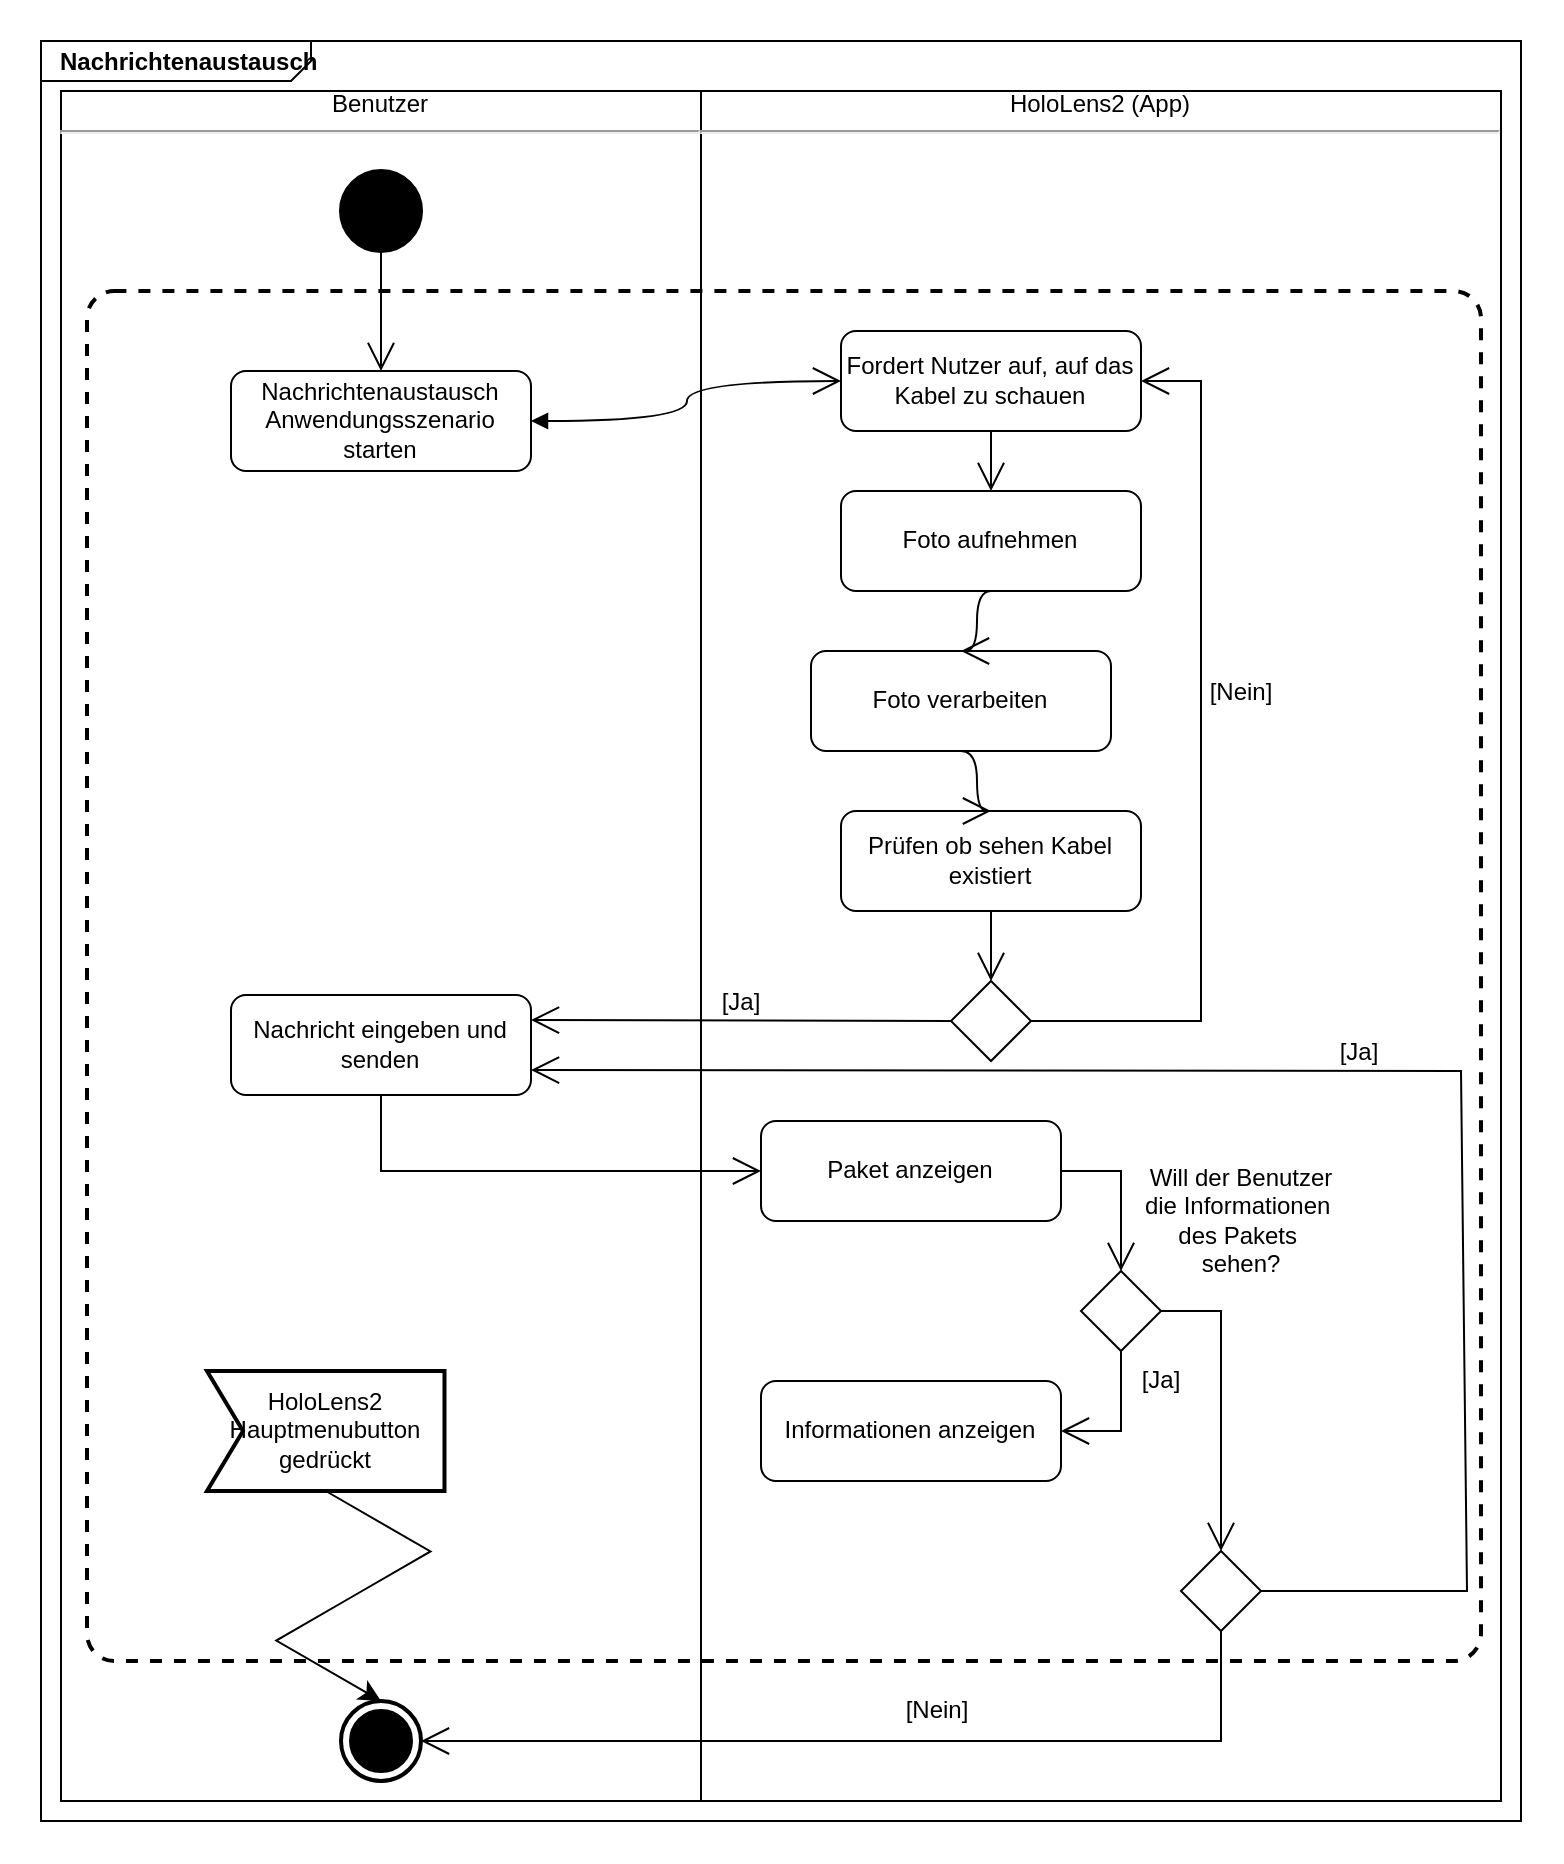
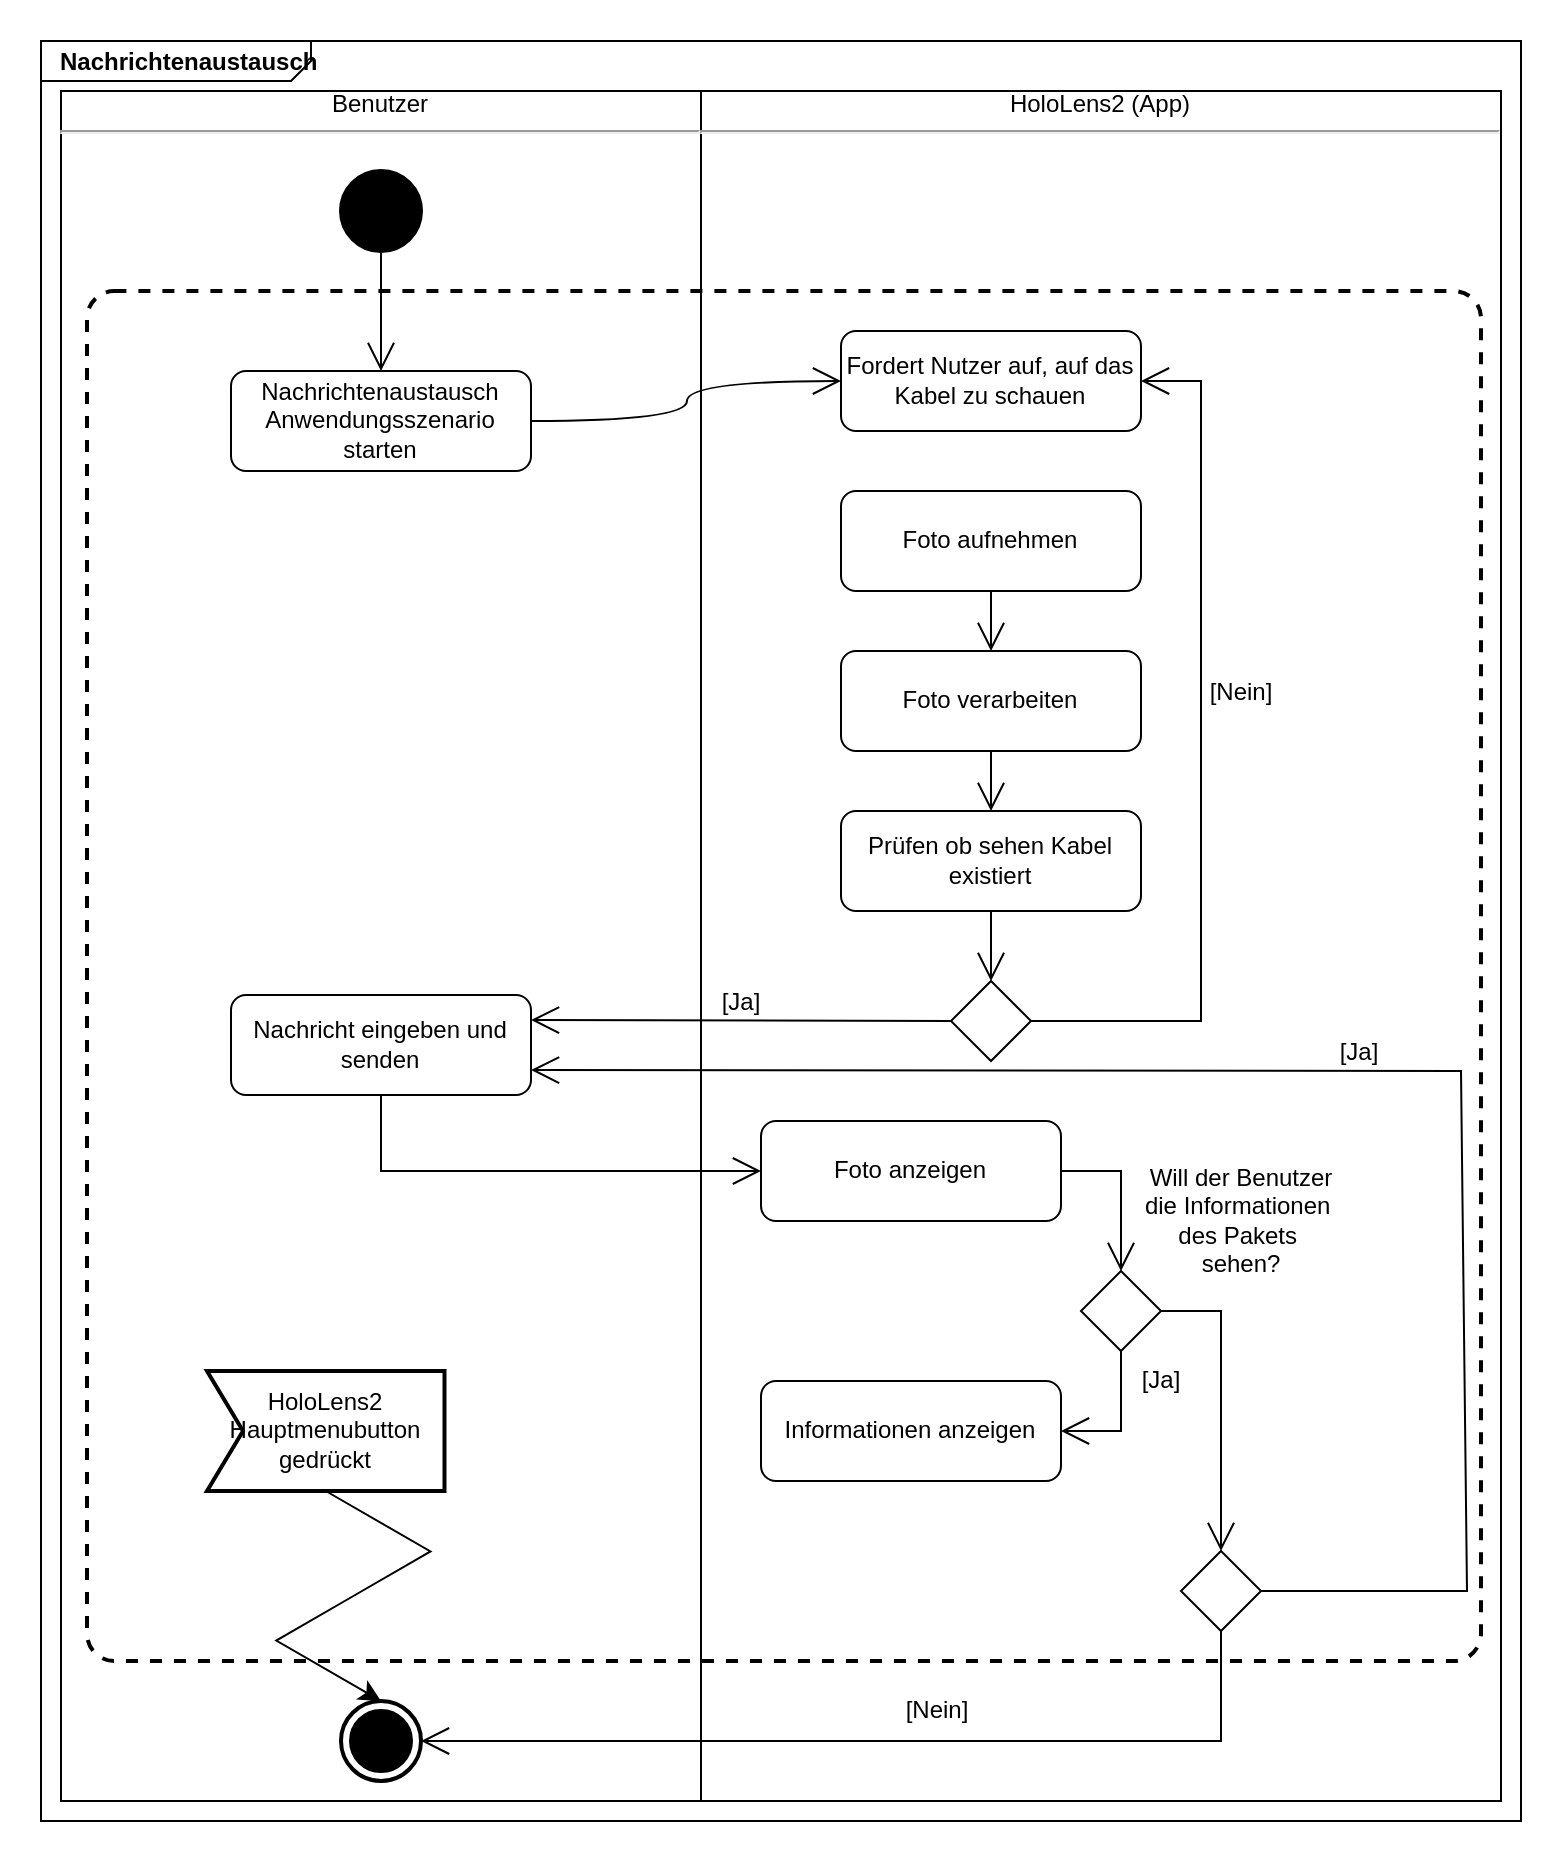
edge "Fordert Nutzer auf, auf das Kabel zu schauen" -- "Nachrichtenaustausch Anwendungsszenario starten": arrowhead block -> none
edge "Fordert Nutzer auf, auf das Kabel zu schauen" -> "Foto aufnehmen": removed
node "Foto verarbeiten": moved (961, 701) -> (991, 701)
node "Paket anzeigen": label "Paket anzeigen" -> "Foto anzeigen"
